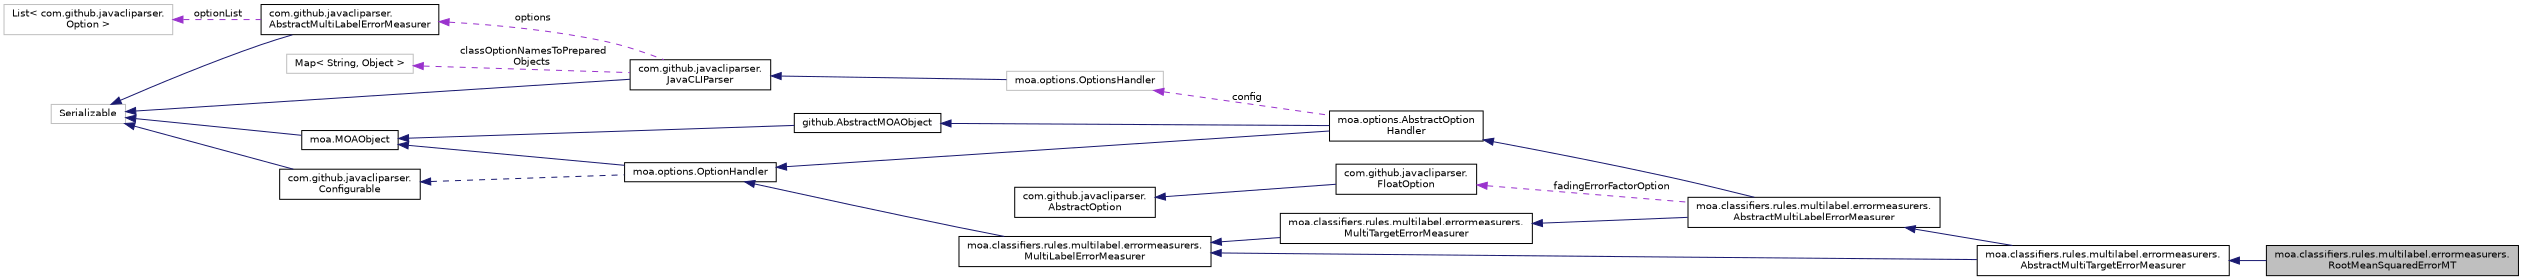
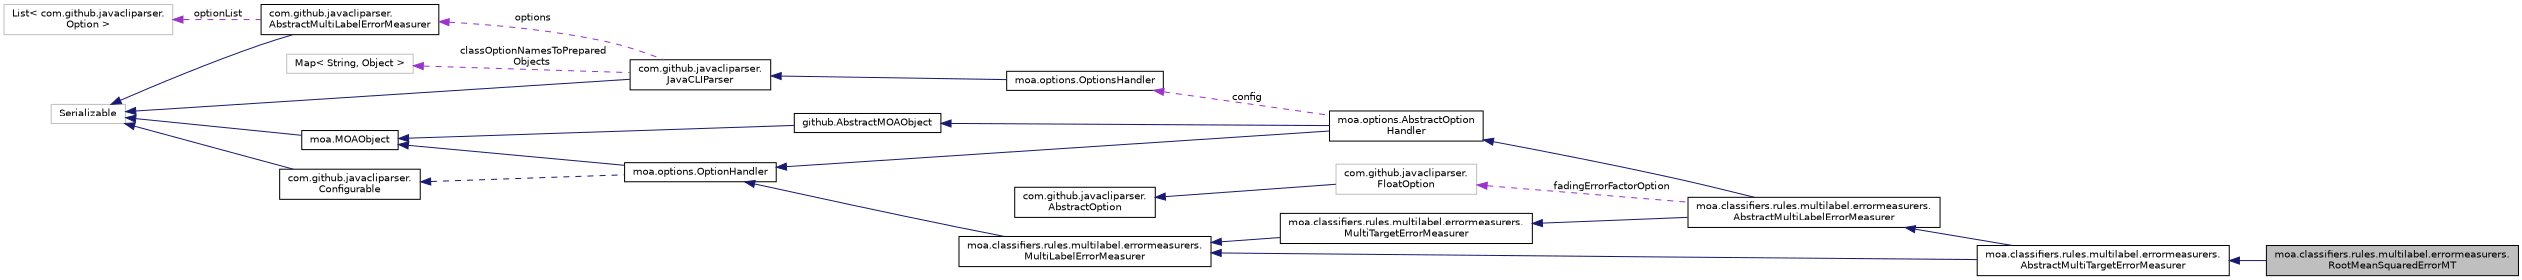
node "moa.options.OptionsHandler": color grey75 -> black
node "com.github.javacliparser. FloatOption": color black -> grey75
